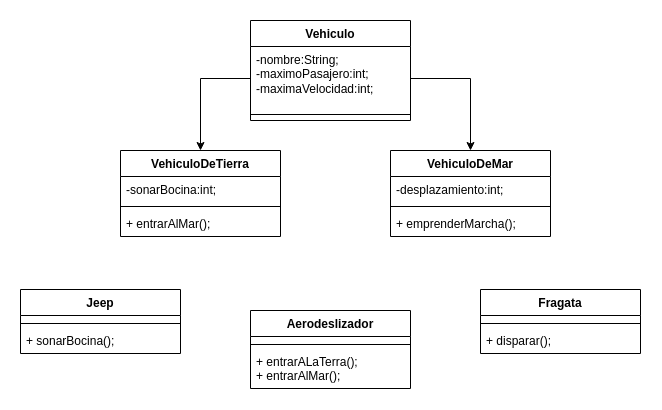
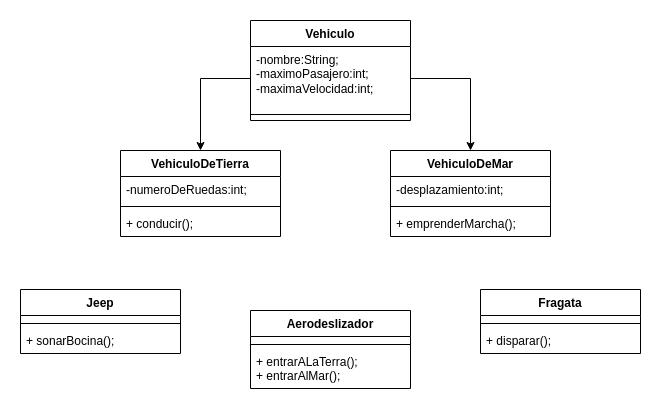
node "-sonarBocina:int;": label "-sonarBocina:int;" -> "-numeroDeRuedas:int;"
node "+ entrarAlMar();": label "+ entrarAlMar();" -> "+ conducir();"
